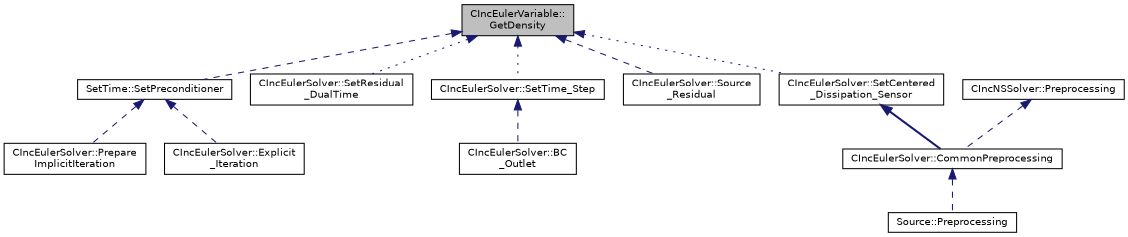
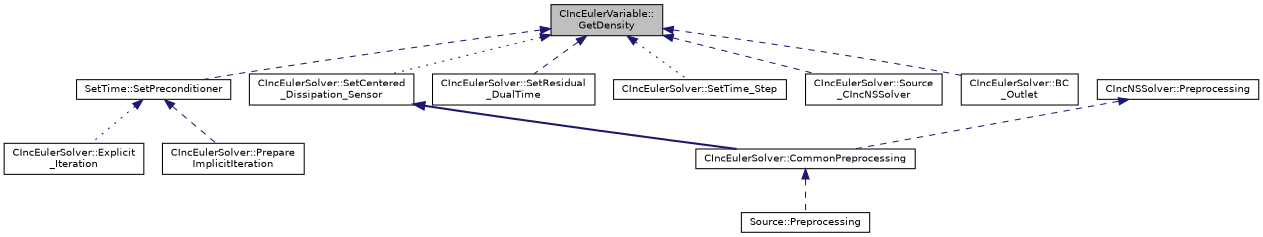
edge "CIncEulerSolver::SetResidual _DualTime" -> "CIncEulerVariable:: GetDensity": style dotted -> dashed
node "CIncEulerSolver::Source _Residual": label "CIncEulerSolver::Source _Residual" -> "CIncEulerSolver::Source _CIncNSSolver"
edge "CIncEulerSolver::Explicit _Iteration" -> "SetTime::SetPreconditioner": style dashed -> dotted
edge "CIncEulerSolver::BC _Outlet" -> "CIncEulerSolver::SetTime_Step": now "CIncEulerSolver::BC _Outlet" -> "CIncEulerVariable:: GetDensity"
